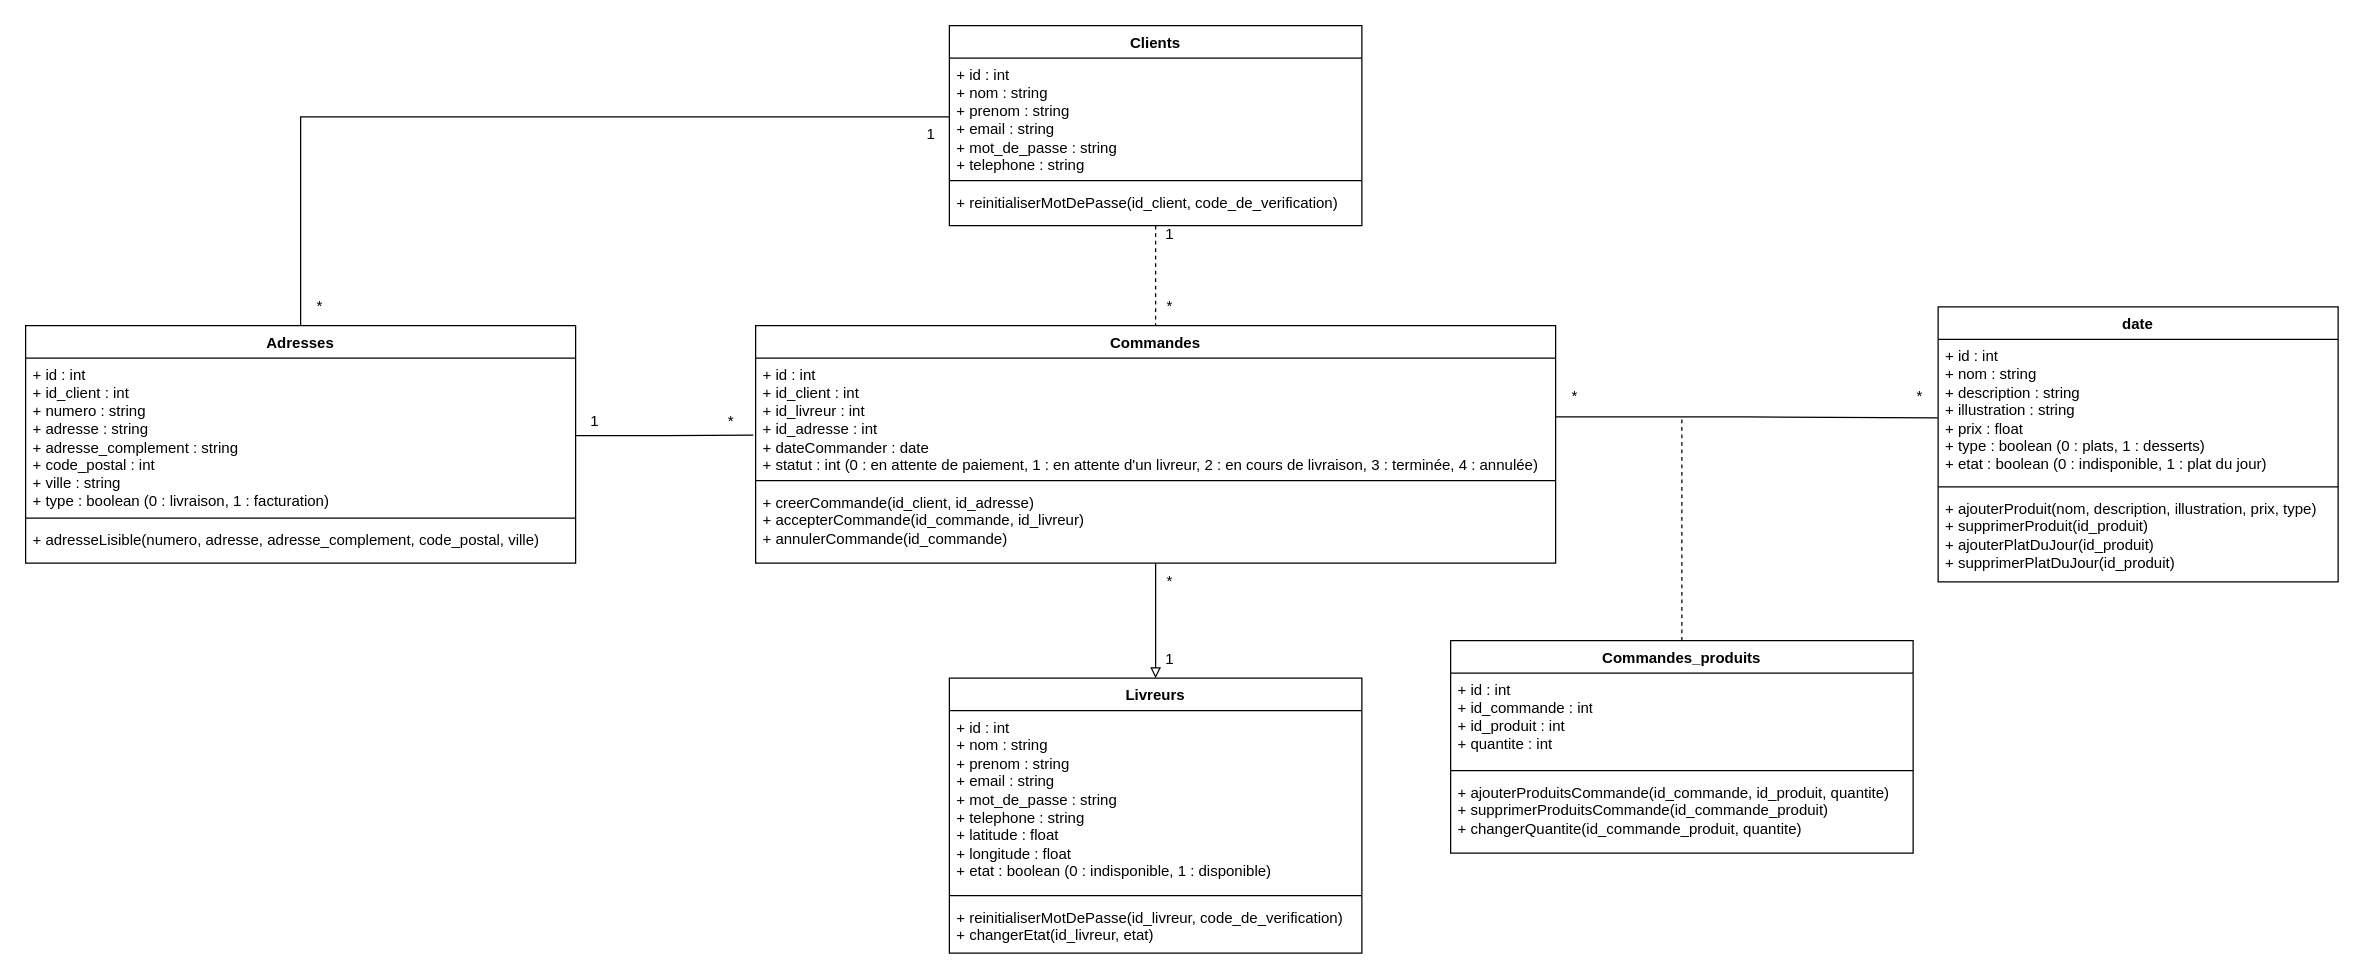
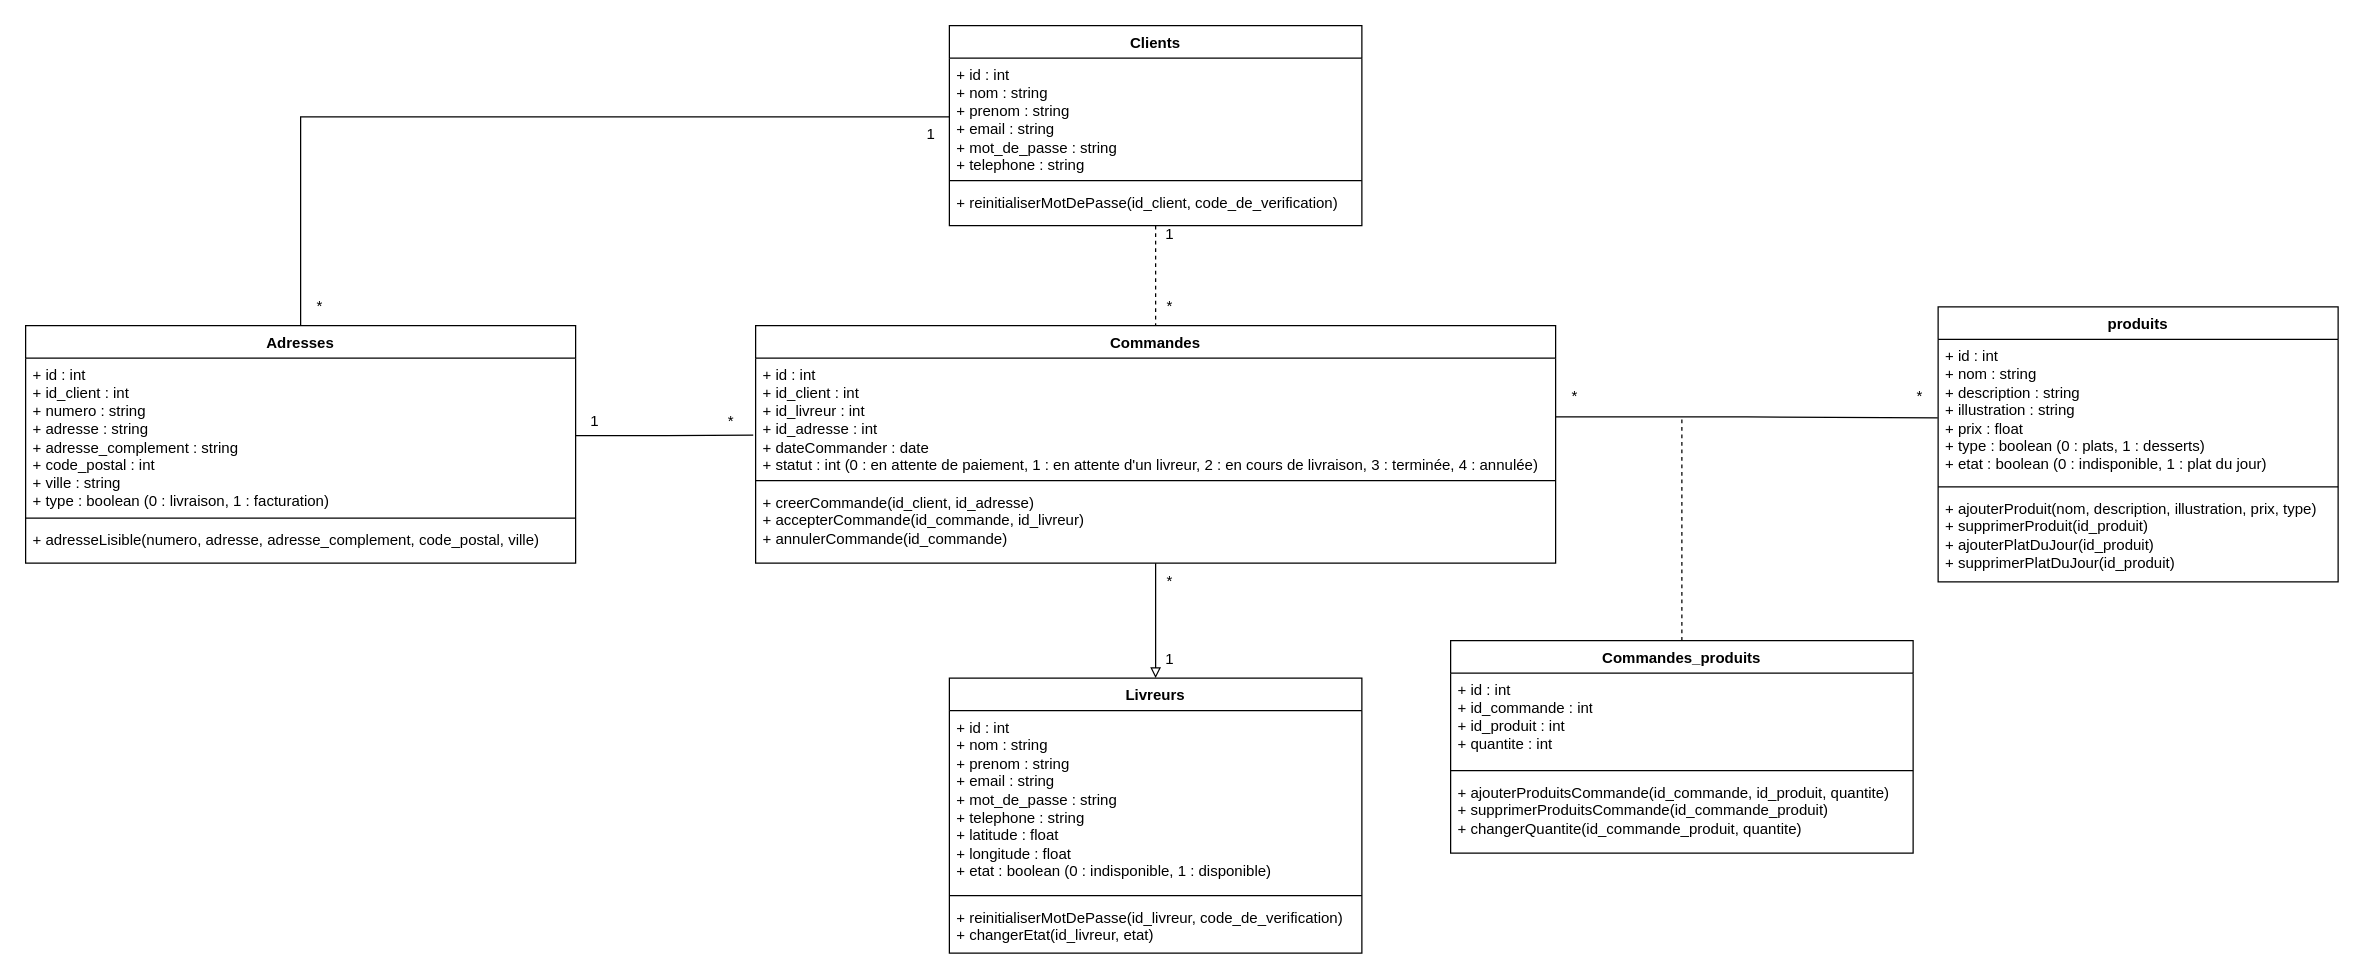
node "date": label "date" -> "produits"
